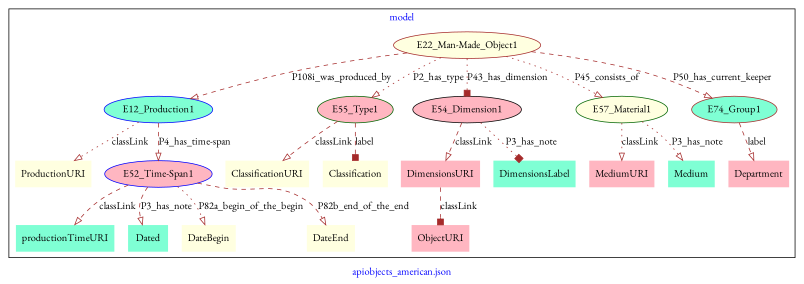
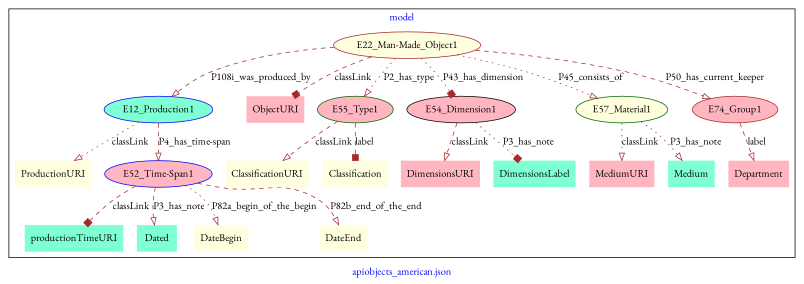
node "E74_Group1": fillcolor aquamarine -> lightpink
edge "E52_Time-Span1" -> "productionTimeURI": arrowhead onormal -> box
edge "DimensionsURI" -> "ObjectURI": now "E22_Man-Made_Object1" -> "ObjectURI"
